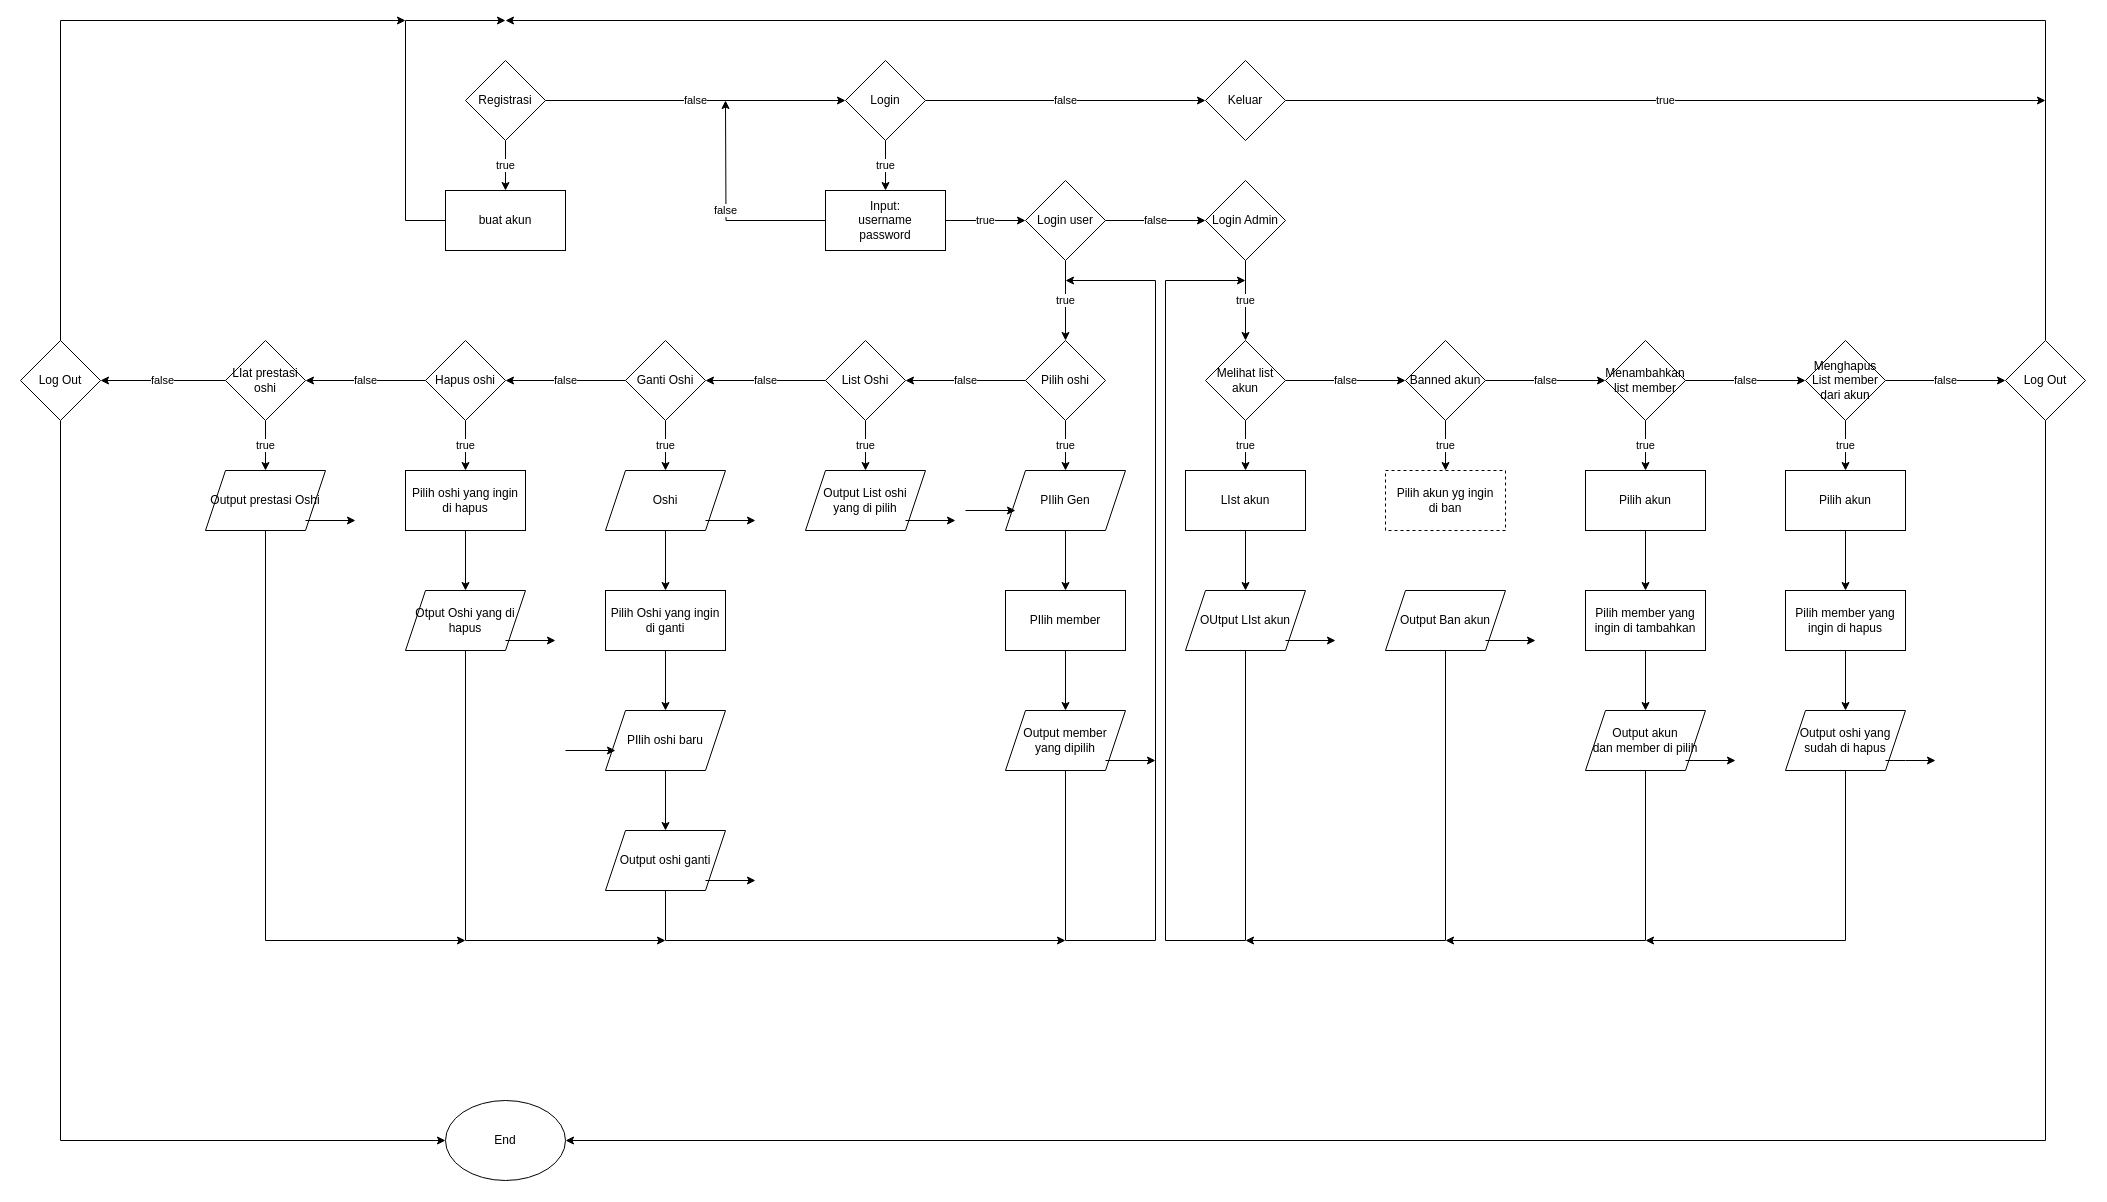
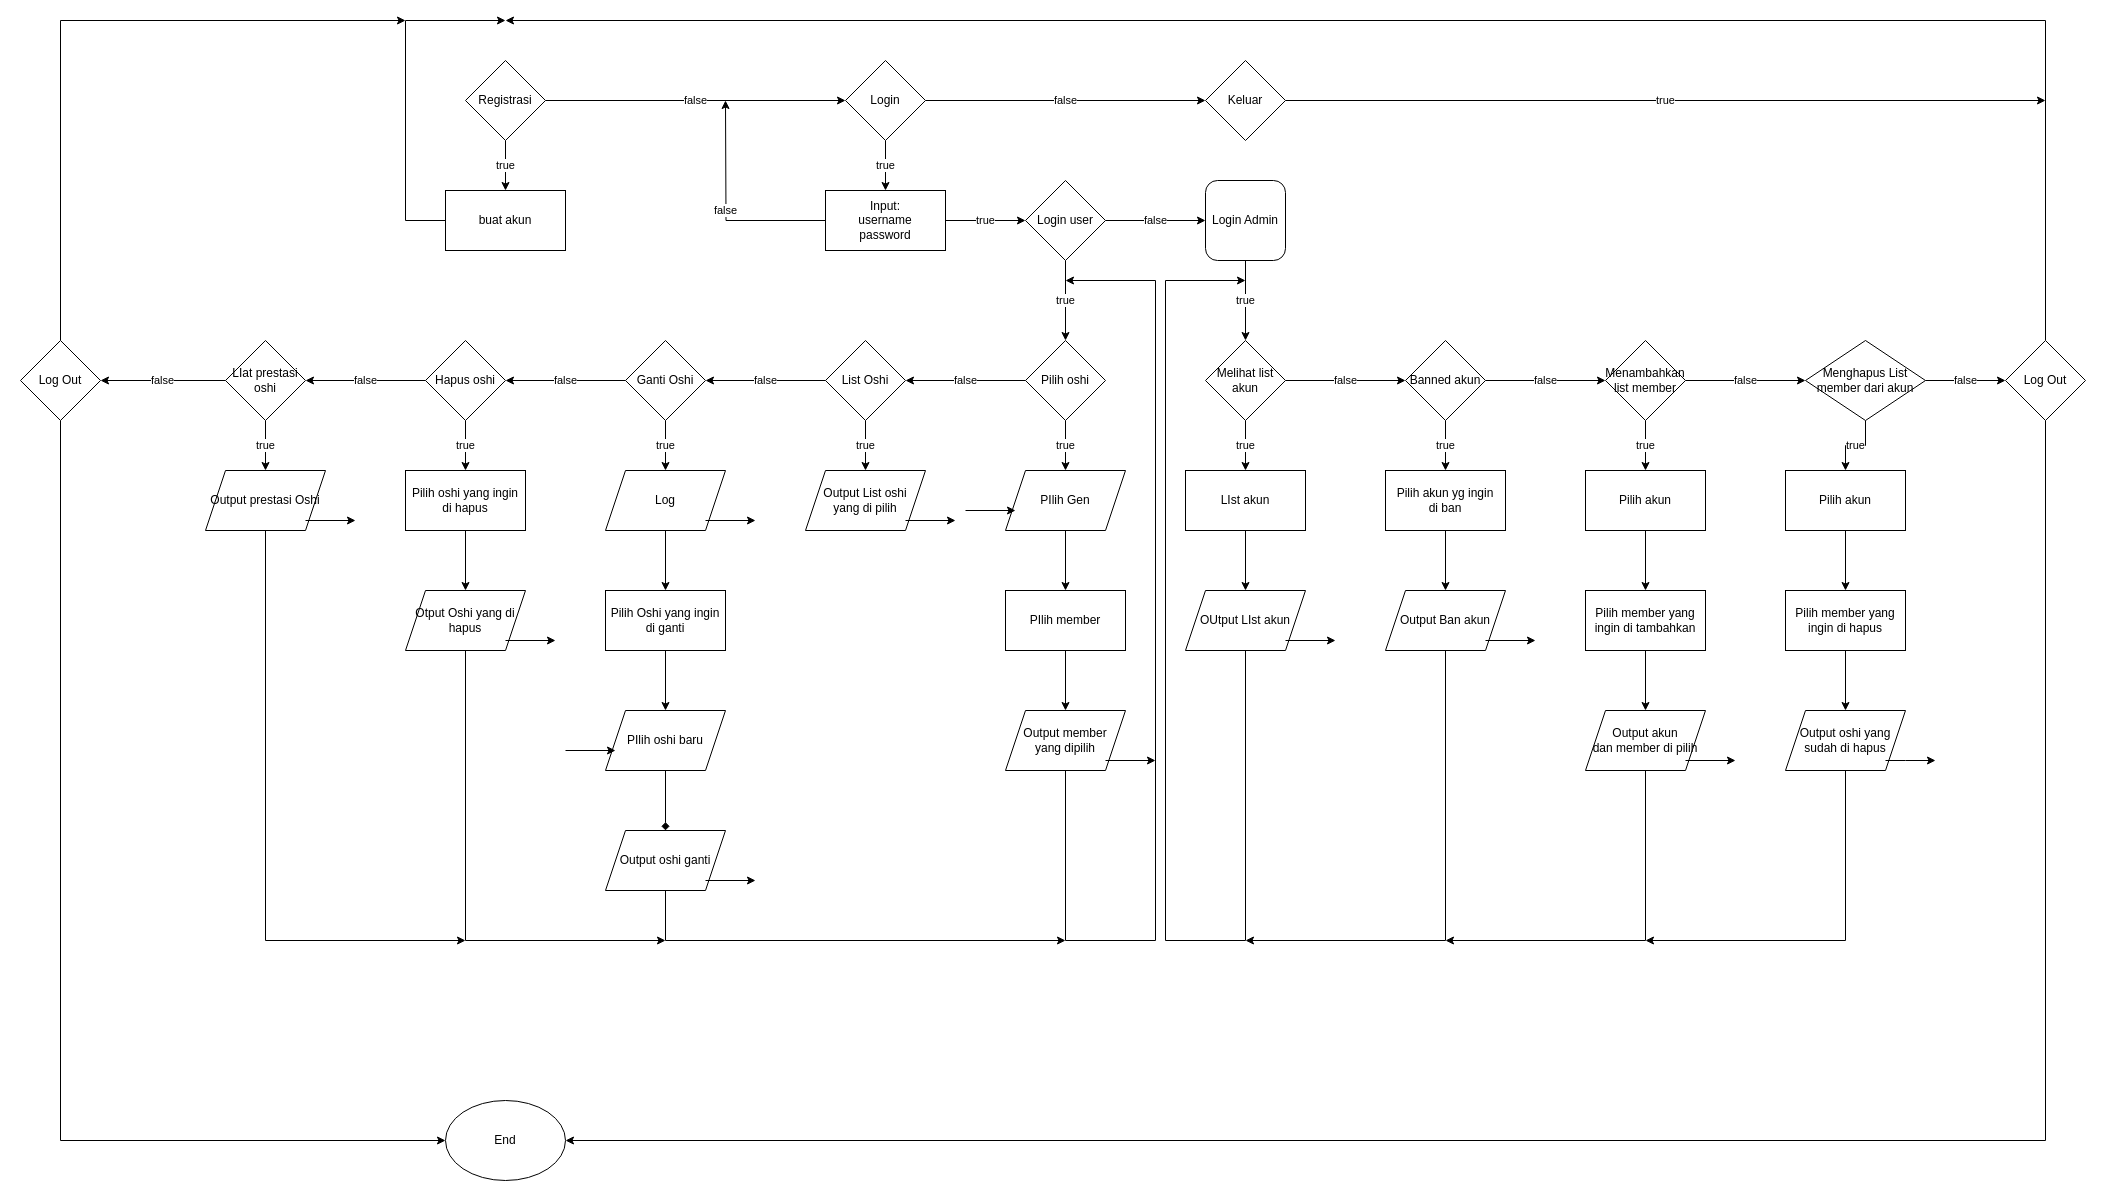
node "Login Admin": shape diamond -> rounded rectangle
node "Menghapus List member dari akun": size 80x80 -> 120x80
node "Oshi": label "Oshi" -> "Log"
node "Pilih akun yg ingin di ban": style dashed -> solid
edge "Pilih akun yg ingin di ban" -> "Output Ban akun": added
edge "PIlih oshi baru" -> "Output oshi ganti": arrowhead classic -> diamond
